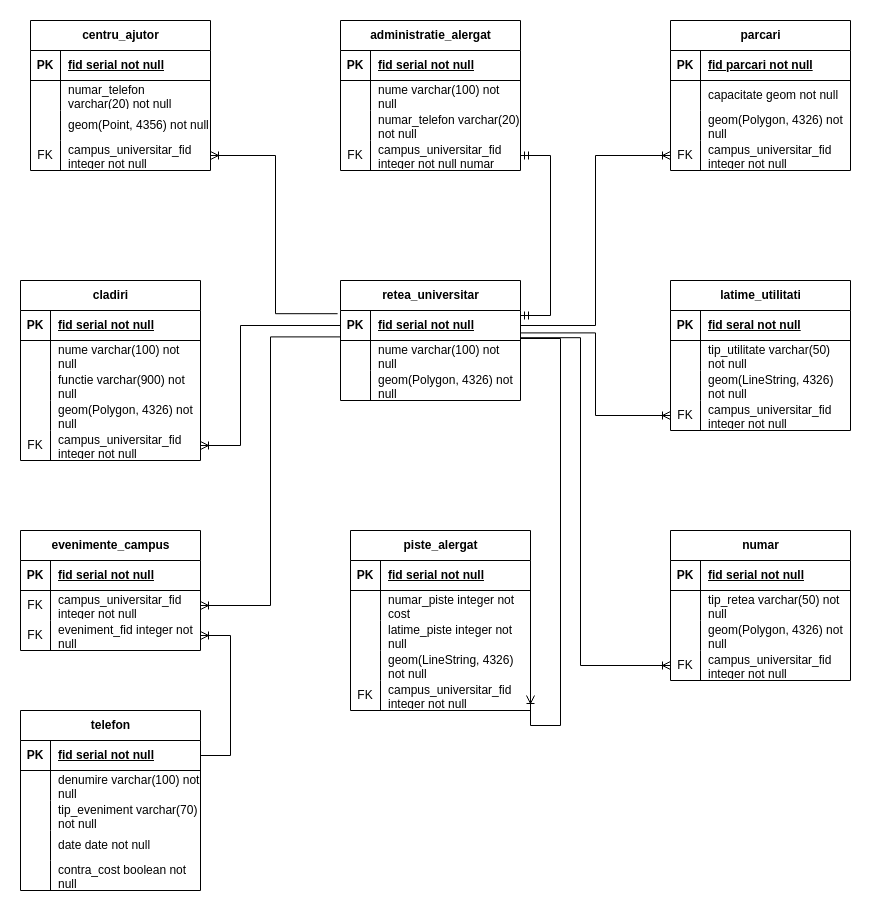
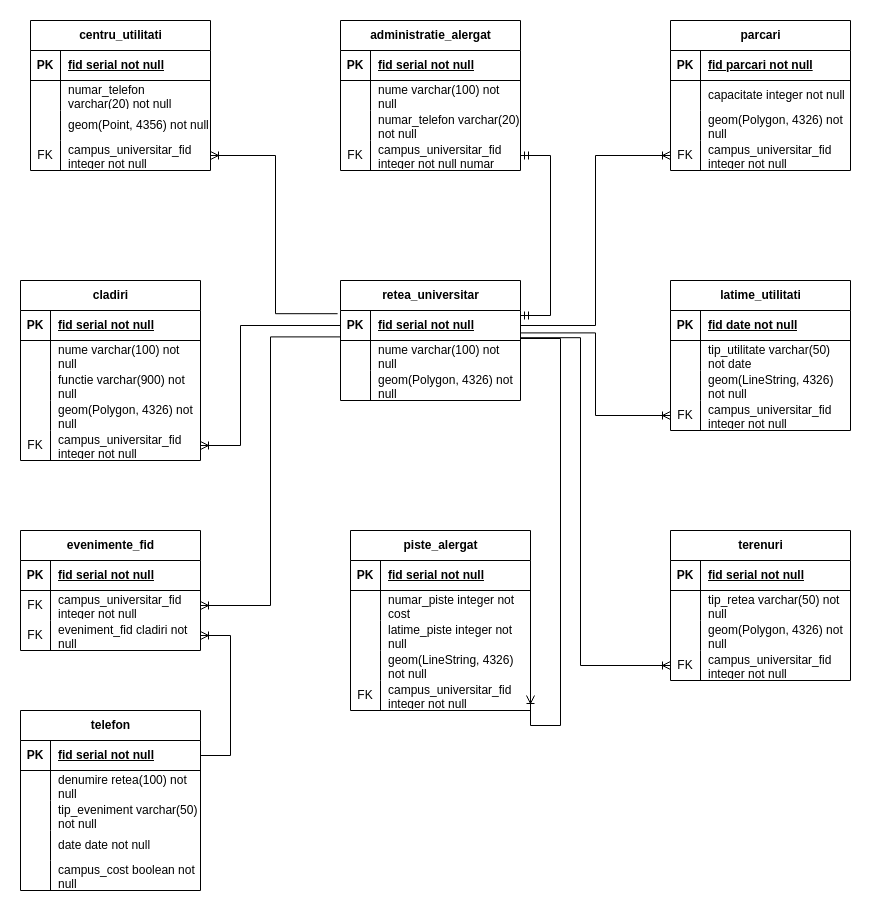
node "centru_ajutor": label "centru_ajutor" -> "centru_utilitati"
node "capacitate geom not null": label "capacitate geom not null" -> "capacitate integer not null"
node "fid seral not null": label "fid seral not null" -> "fid date not null"
node "tip_utilitate varchar(50) not null": label "tip_utilitate varchar(50) not null" -> "tip_utilitate varchar(50) not date"
node "evenimente_campus": label "evenimente_campus" -> "evenimente_fid"
node "numar": label "numar" -> "terenuri"
node "eveniment_fid integer not null": label "eveniment_fid integer not null" -> "eveniment_fid cladiri not null"
node "denumire varchar(100) not null": label "denumire varchar(100) not null" -> "denumire retea(100) not null"
node "tip_eveniment varchar(70) not null": label "tip_eveniment varchar(70) not null" -> "tip_eveniment varchar(50) not null"
node "contra_cost boolean not null": label "contra_cost boolean not null" -> "campus_cost boolean not null"
